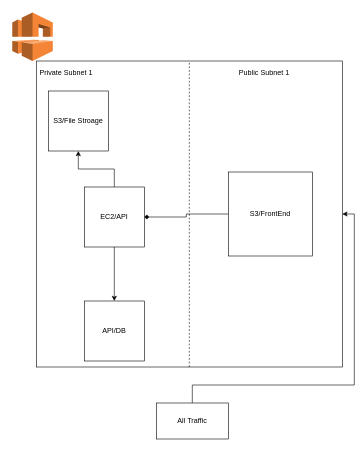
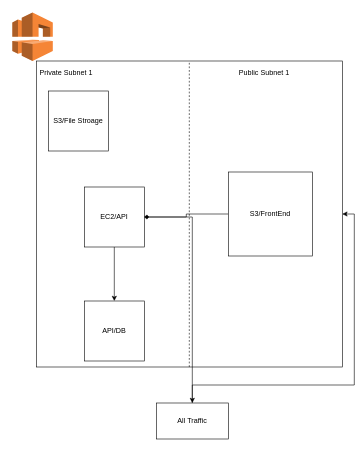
edge "EC2/API" -> "S3/File Stroage": now "EC2/API" -> "All Traffic"
